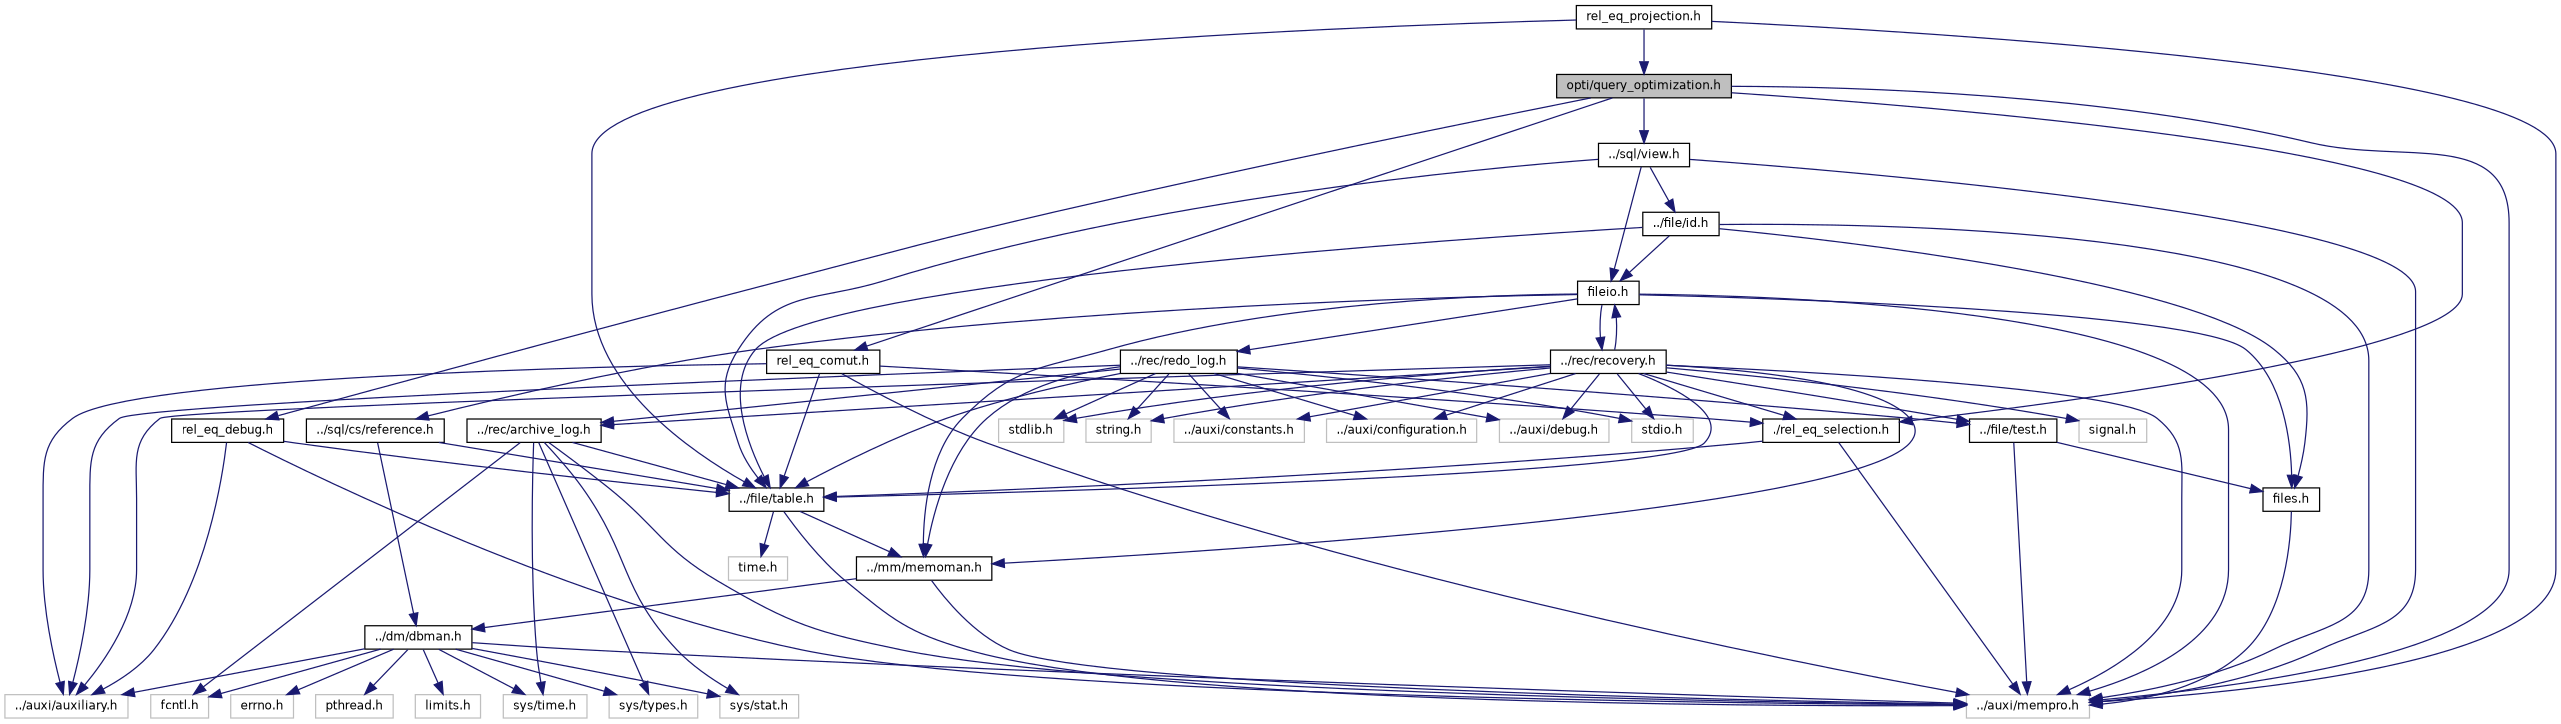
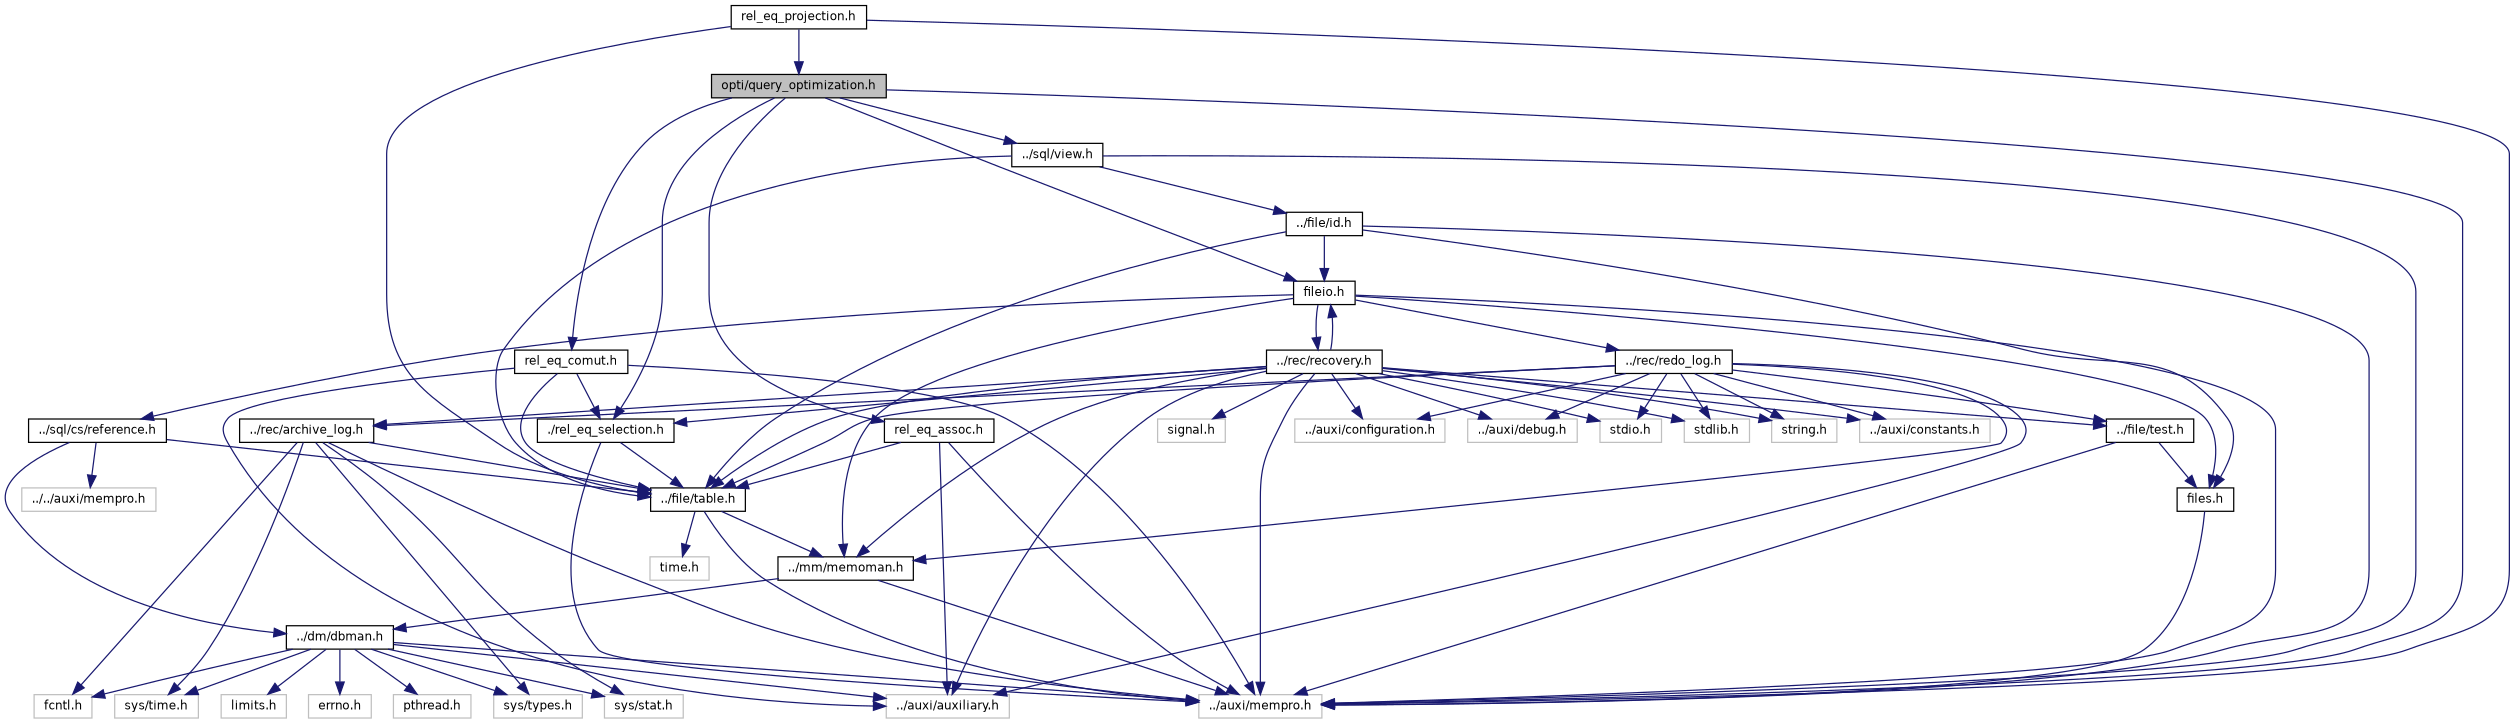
edge "../sql/view.h" -> "fileio.h": now "opti/query_optimization.h" -> "fileio.h"
node "rel_eq_debug.h": label "rel_eq_debug.h" -> "rel_eq_assoc.h"
node "../../auxi/mempro.h": added
